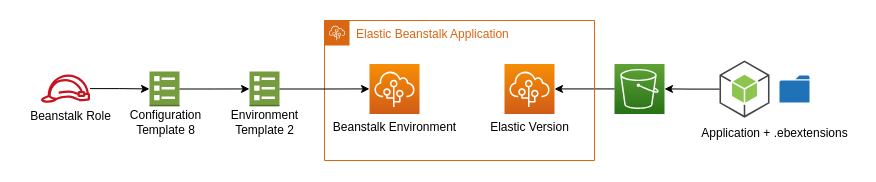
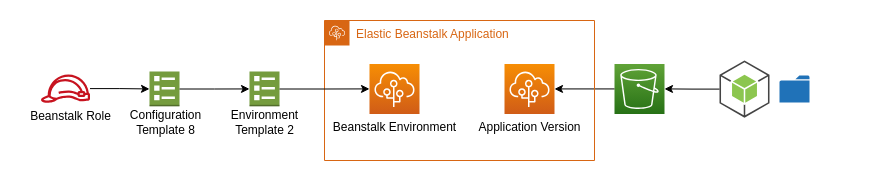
node "Elastic Version": label "Elastic Version" -> "Application Version"
node "Application + .ebextensions": removed
